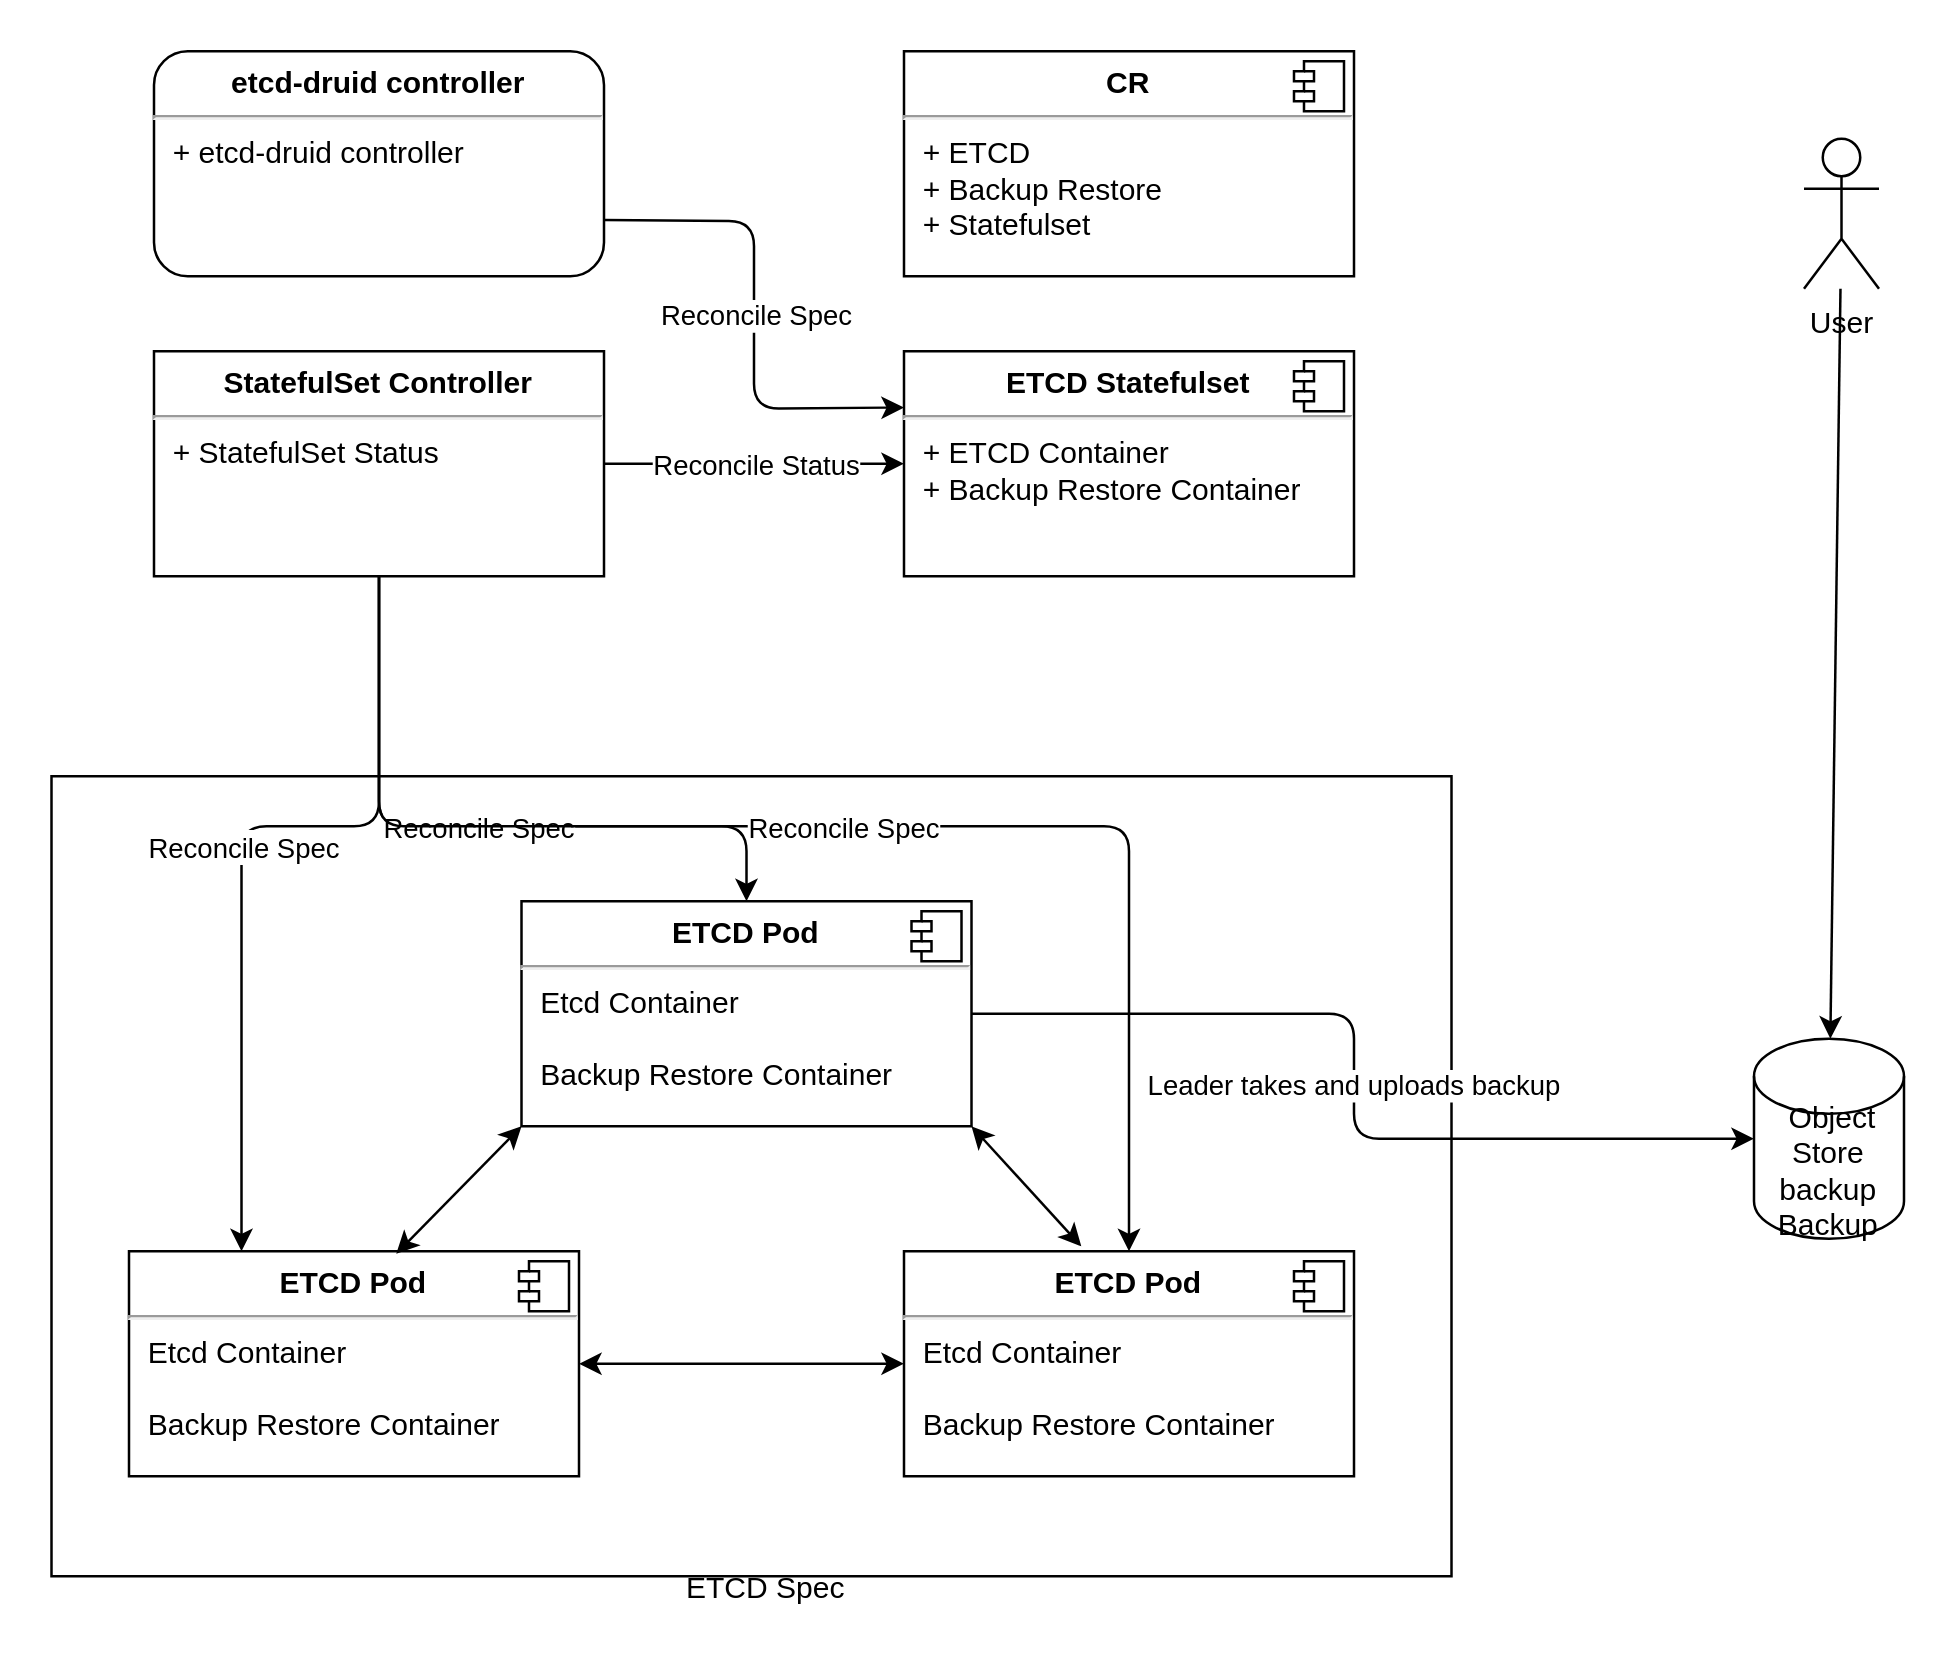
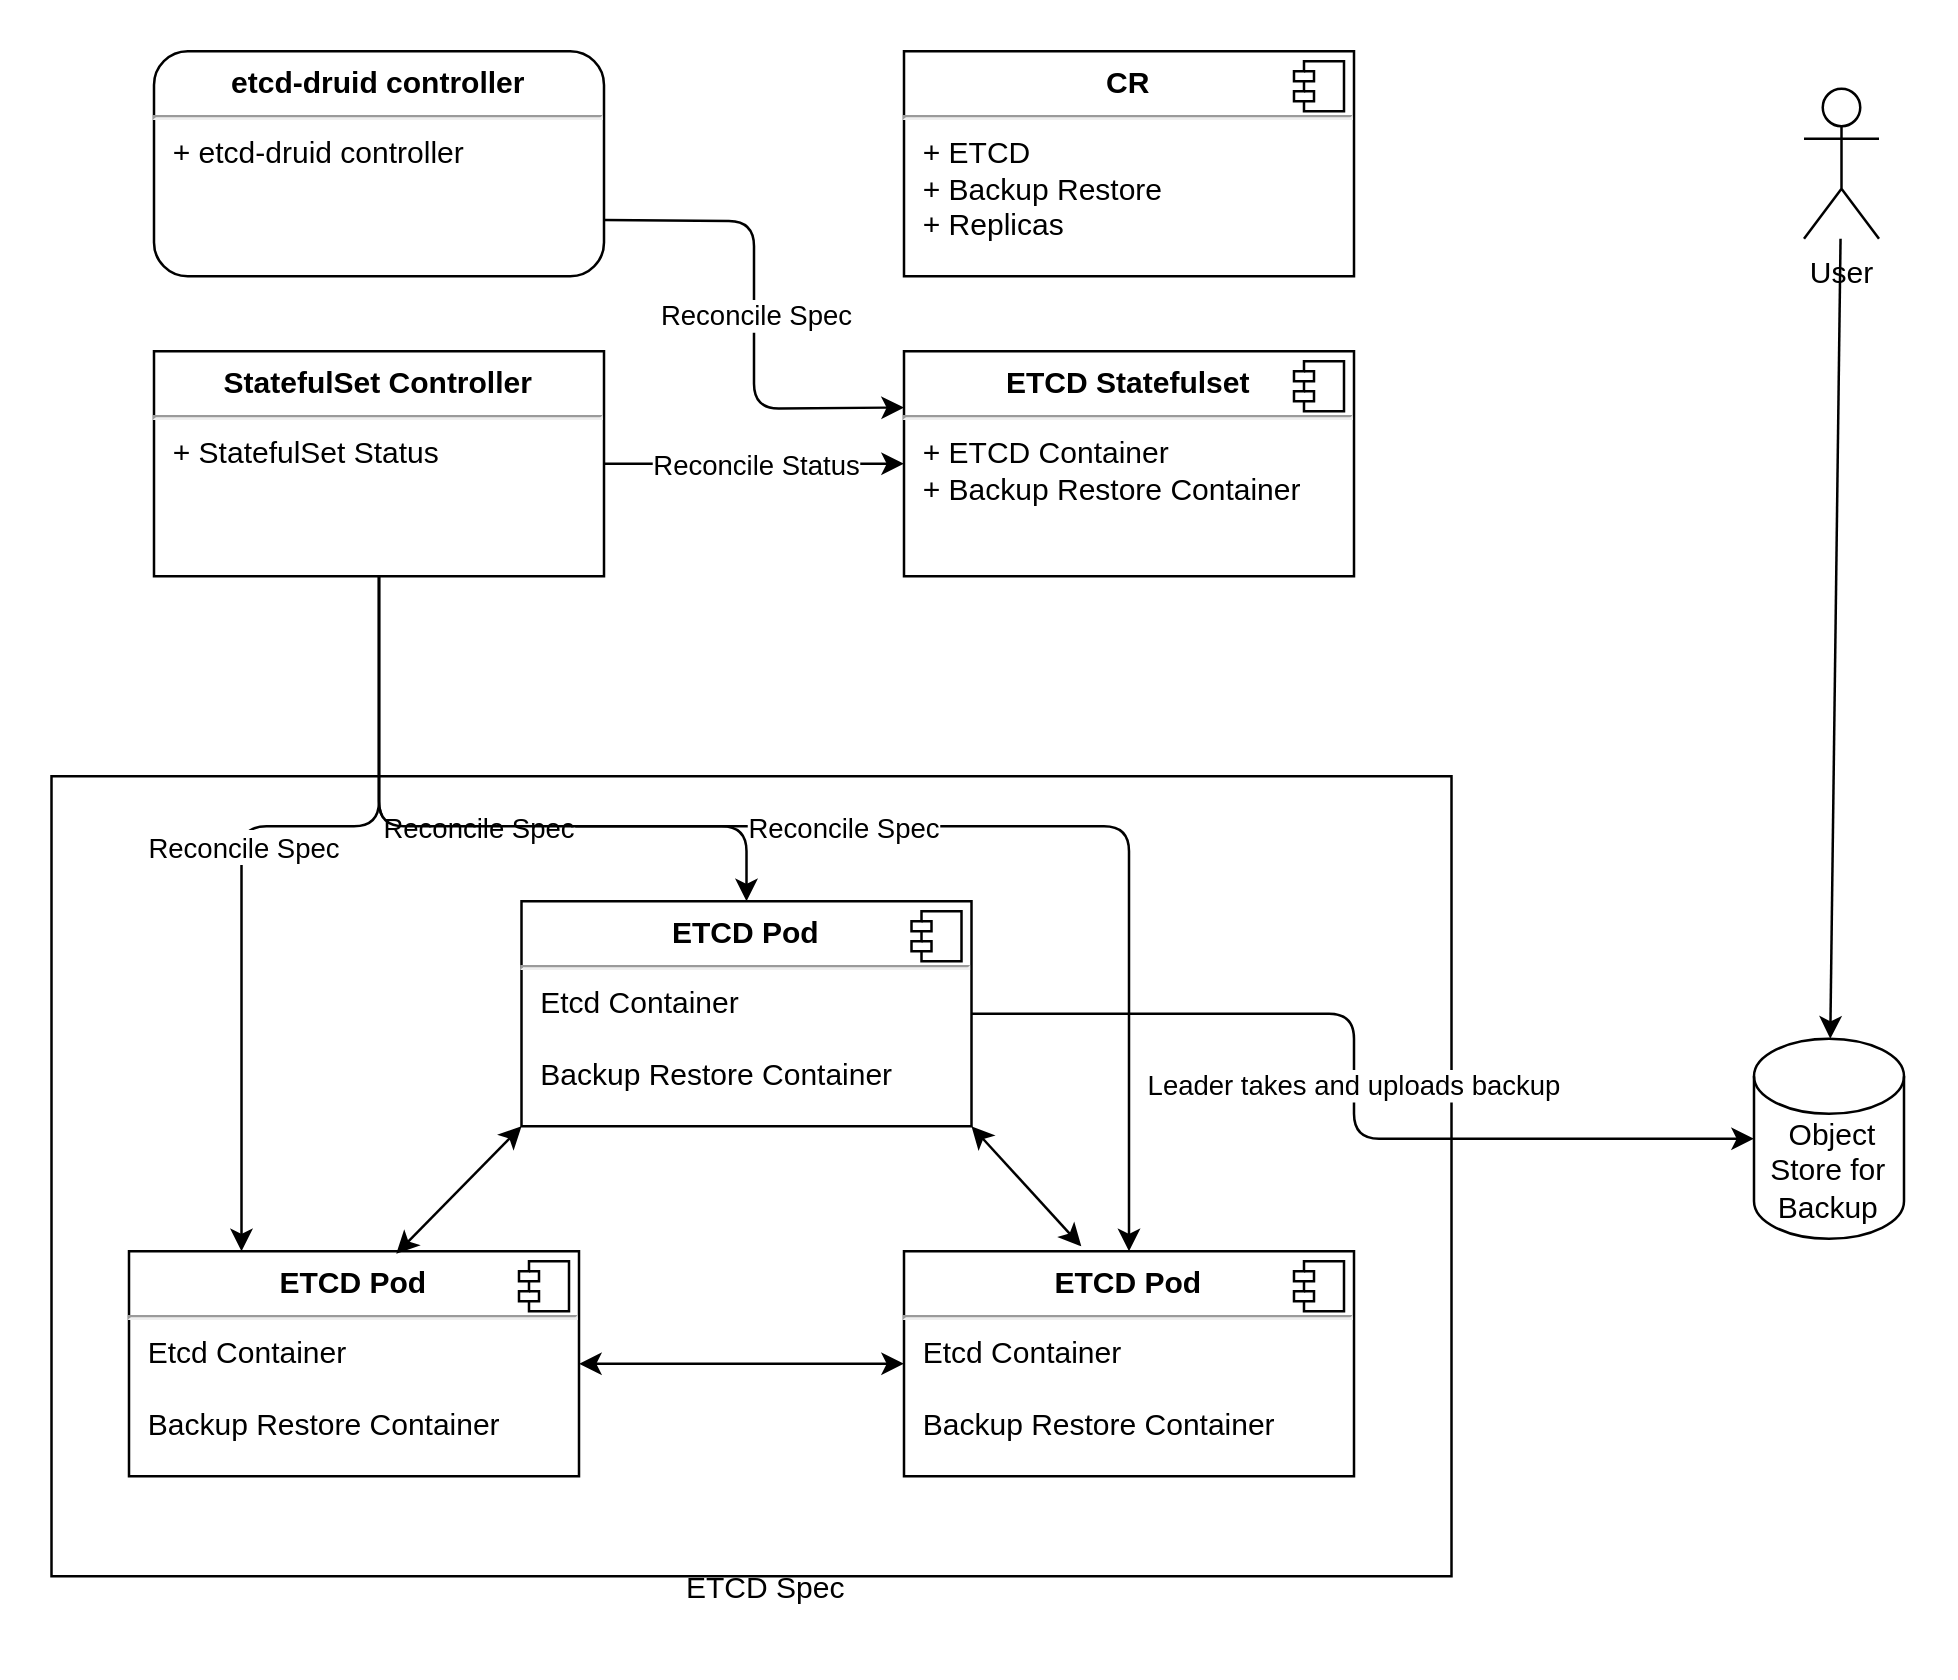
node "CR + ETCD + Backup Restore + Statefulset": label "CR + ETCD + Backup Restore + Statefulset" -> "CR + ETCD + Backup Restore + Replicas"
node "User": moved (1841, 214) -> (1841, 164)
node "Object Store backup Backup": label "Object Store backup Backup" -> "Object Store for Backup"
